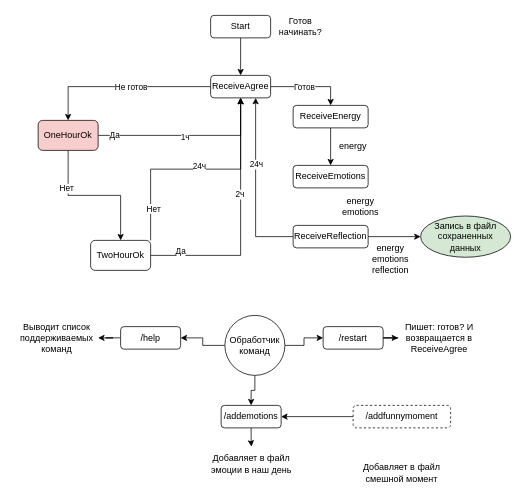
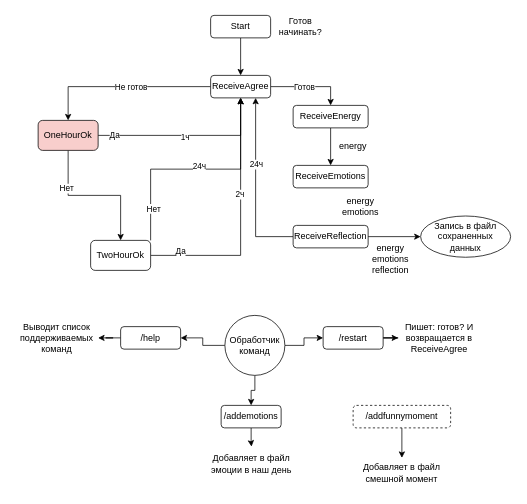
node "Запись в файл сохраненных данных": fillcolor #d5e8d4 -> #ffffff
edge "/addfunnymoment" -> "/addemotions": now "/addfunnymoment" -> "Добавляет в файл смешной момент"
